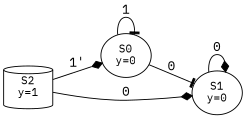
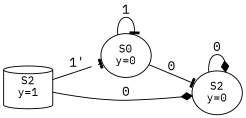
edge "S2 y=1" -> "S0 y=0": arrowhead diamond -> tee
node "S1 y=0": label "S1 y=0" -> "S2 y=0"
